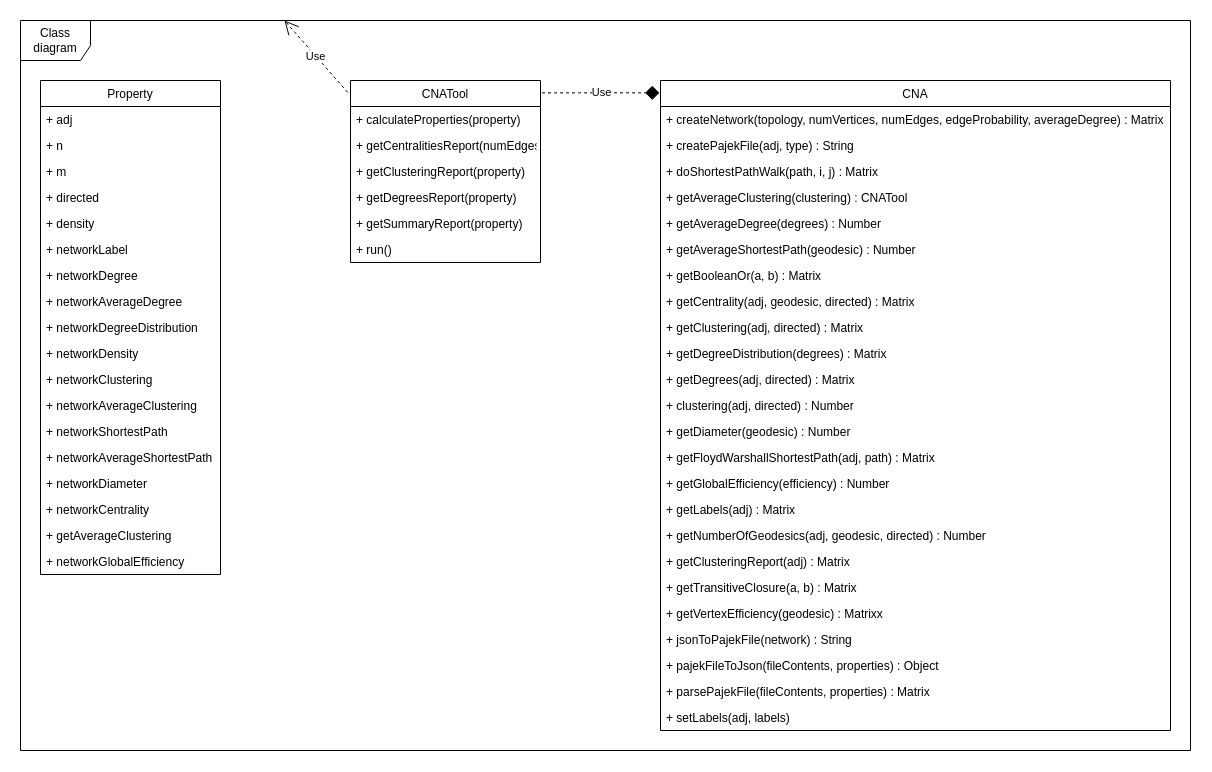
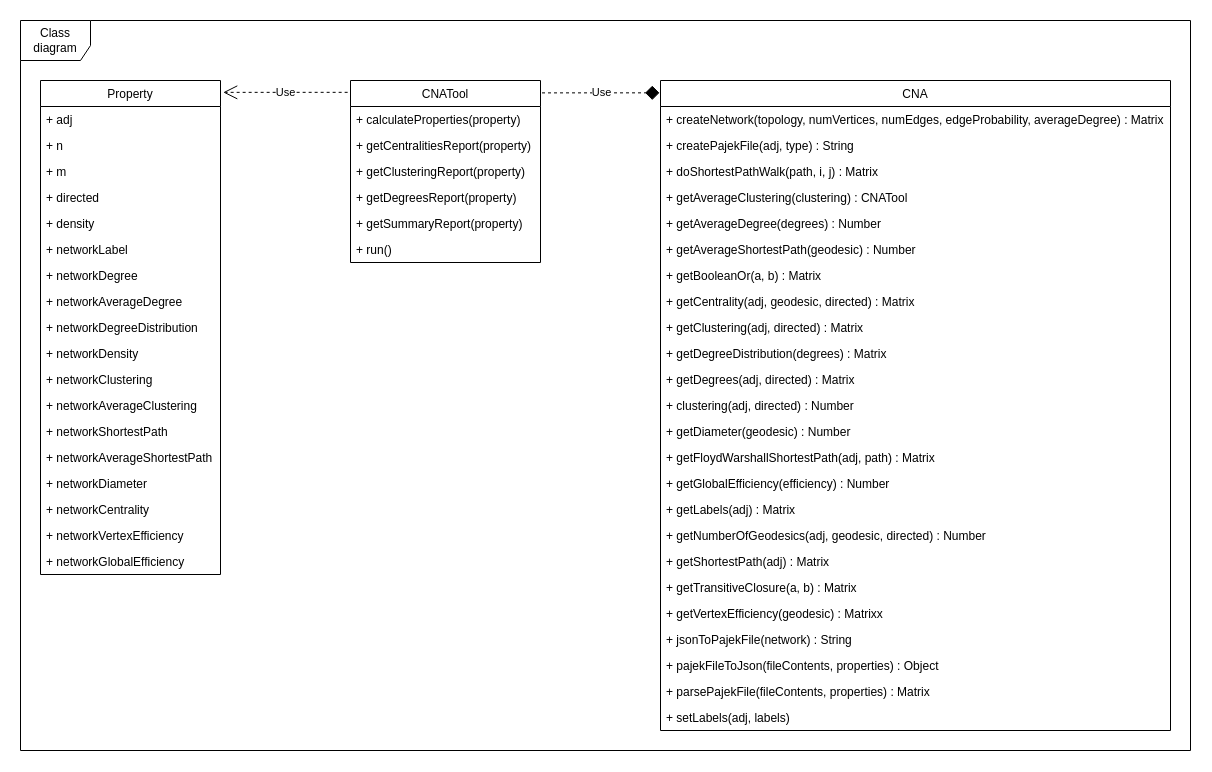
edge "CNATool" -> "Class diagram": now "CNATool" -> "Property"
node "+ getCentralitiesReport(numEdges)": label "+ getCentralitiesReport(numEdges)" -> "+ getCentralitiesReport(property)"
node "+ getAverageClustering": label "+ getAverageClustering" -> "+ networkVertexEfficiency"
node "+ getClusteringReport(adj) : Matrix": label "+ getClusteringReport(adj) : Matrix" -> "+ getShortestPath(adj) : Matrix"
